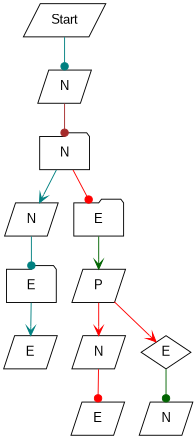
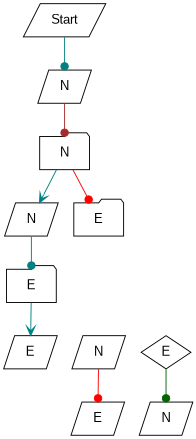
node "P": removed
